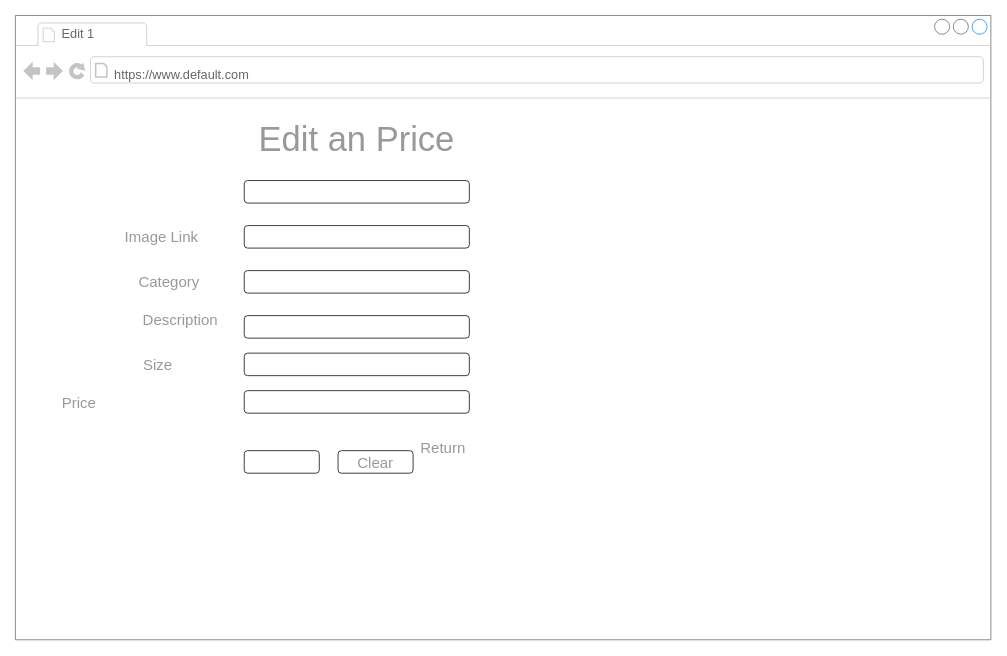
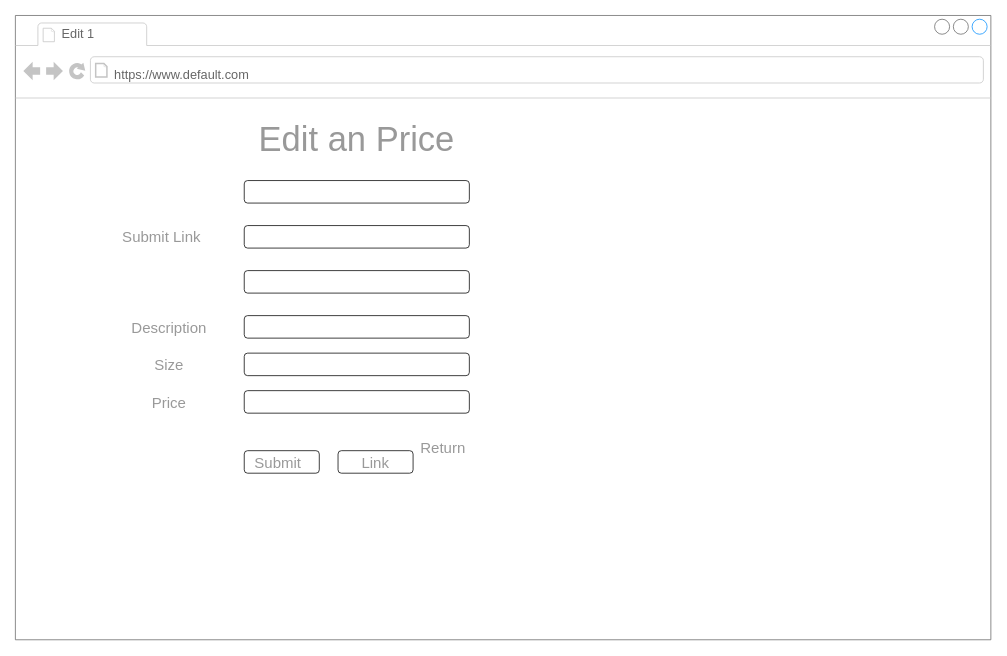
node "Image Link": label "Image Link" -> "Submit Link"
node "Category": removed
node "Description": moved (180, 319) -> (169, 327)
node "Size": moved (158, 364) -> (169, 364)
node "Price": moved (79, 402) -> (169, 402)
node "Submit": added
node "Clear": label "Clear" -> "Link"
